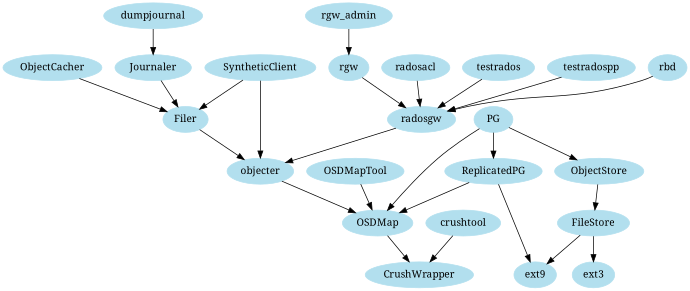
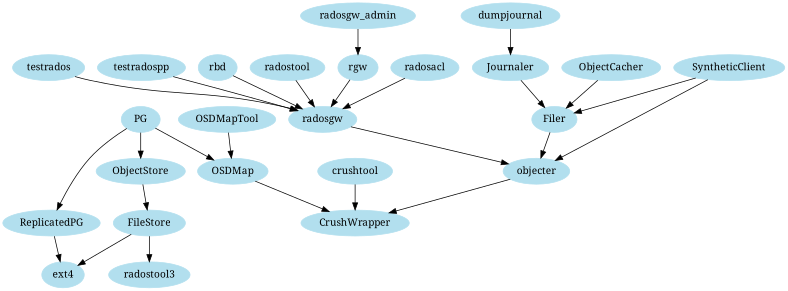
node "rgw_admin": label "rgw_admin" -> "radosgw_admin"
node "radostool": added
edge "objecter" -> "OSDMap": now "objecter" -> "CrushWrapper"
edge "ReplicatedPG" -> "OSDMap": removed
node "ext9": label "ext9" -> "ext4"
node "ext3": label "ext3" -> "radostool3"
